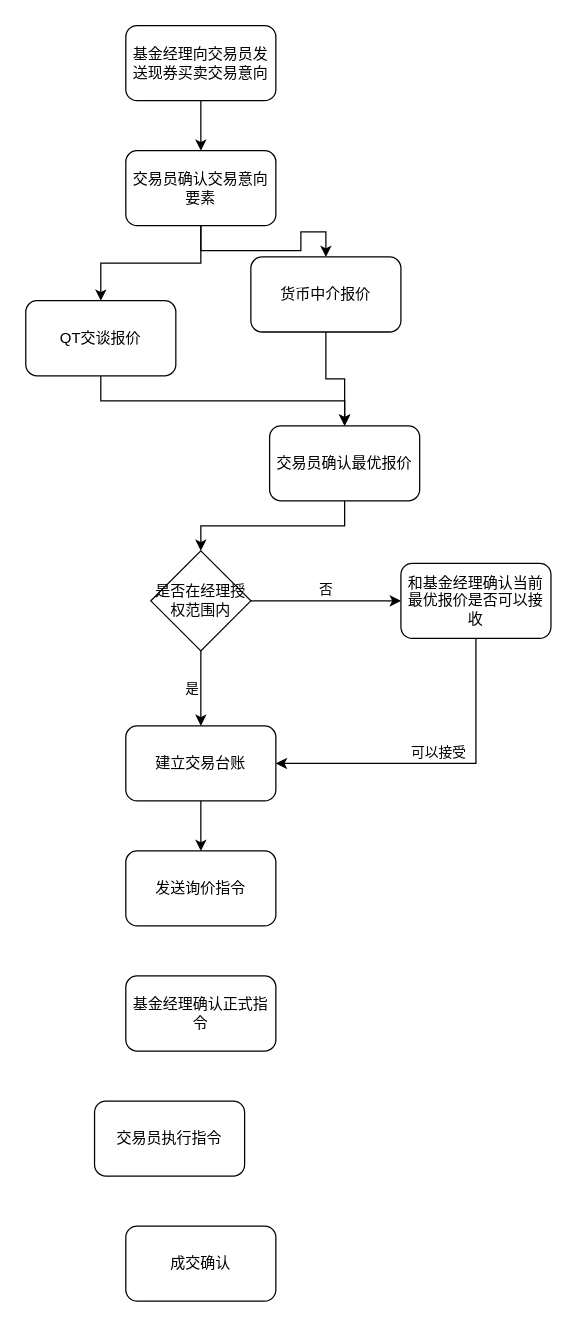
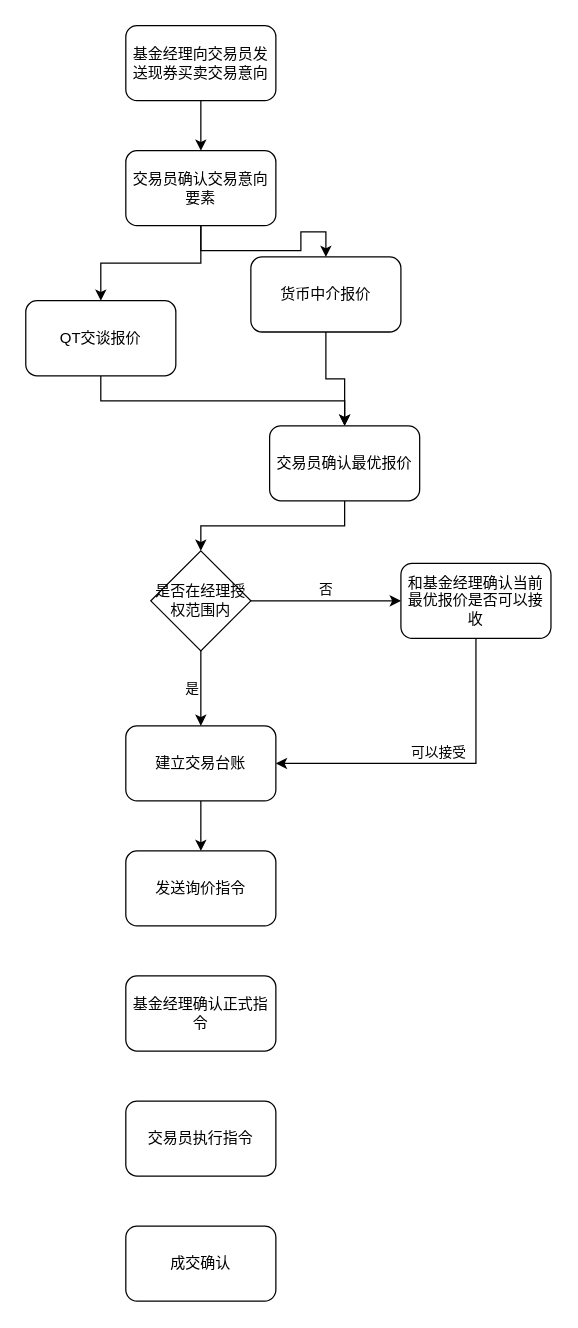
node "交易员执行指令": moved (169, 1138) -> (201, 1138)
